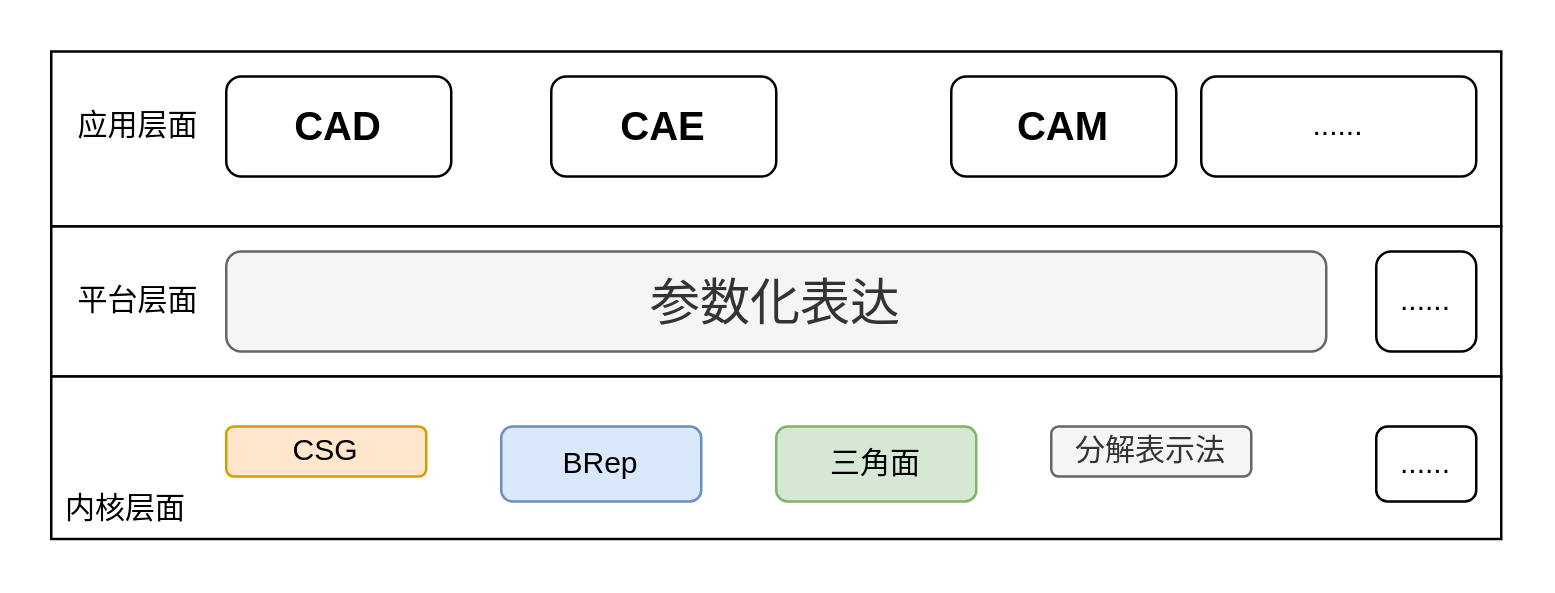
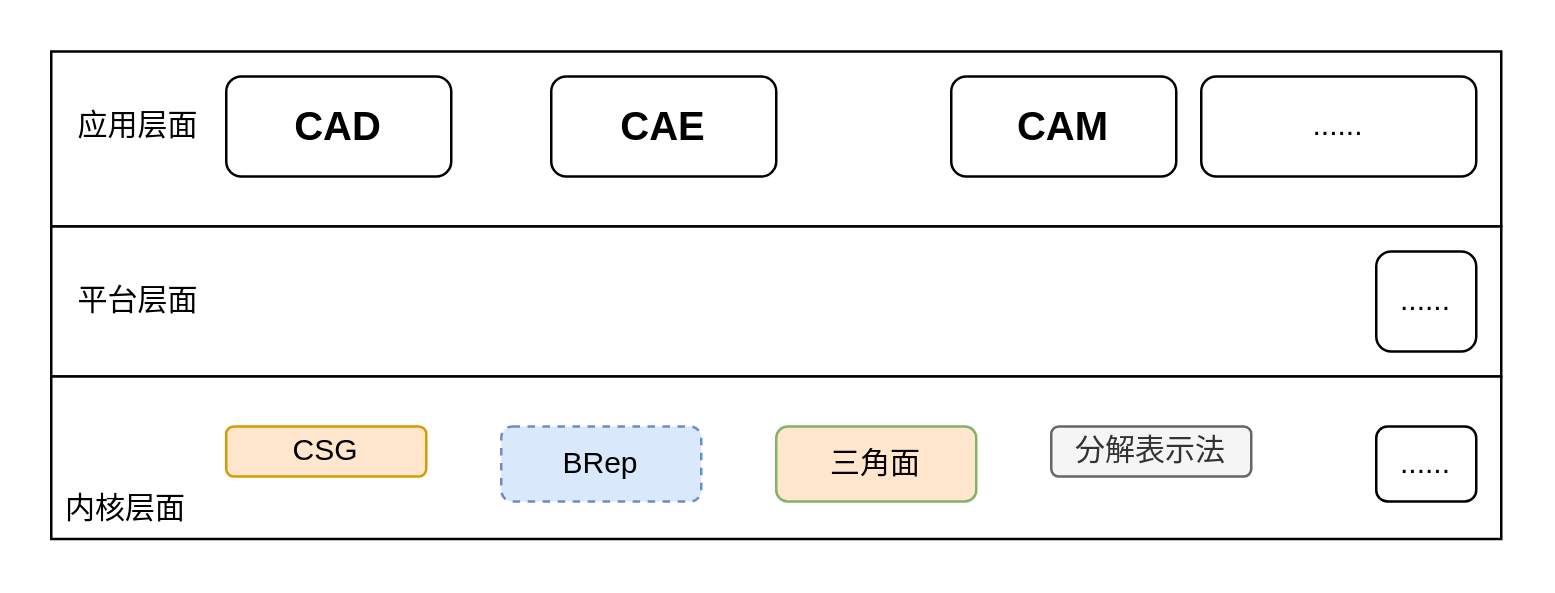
node "参数化表达": removed
node "BRep": style solid -> dashed
node "三角面": fillcolor #d5e8d4 -> #ffe6cc
